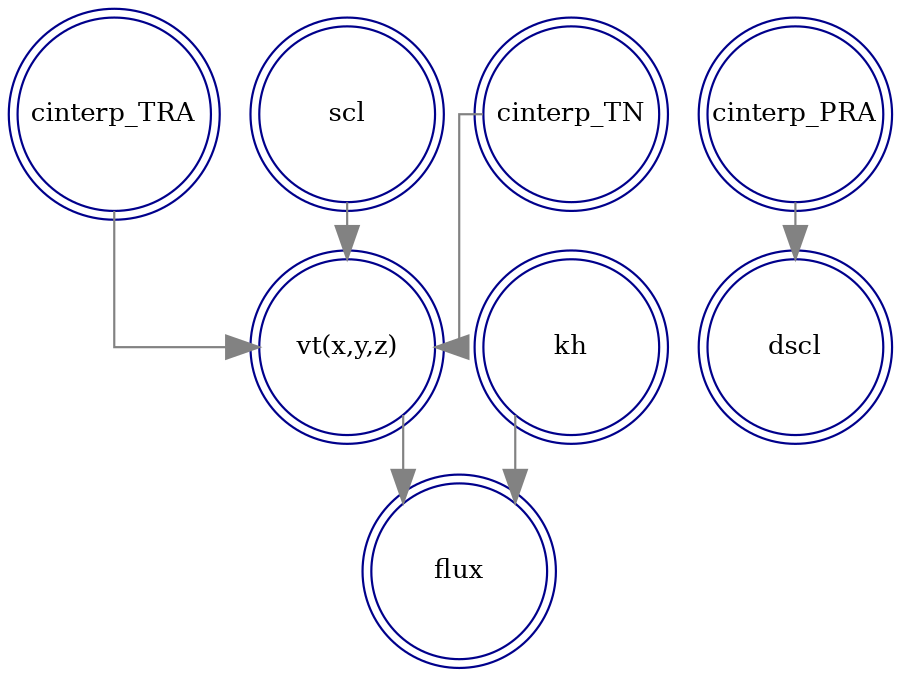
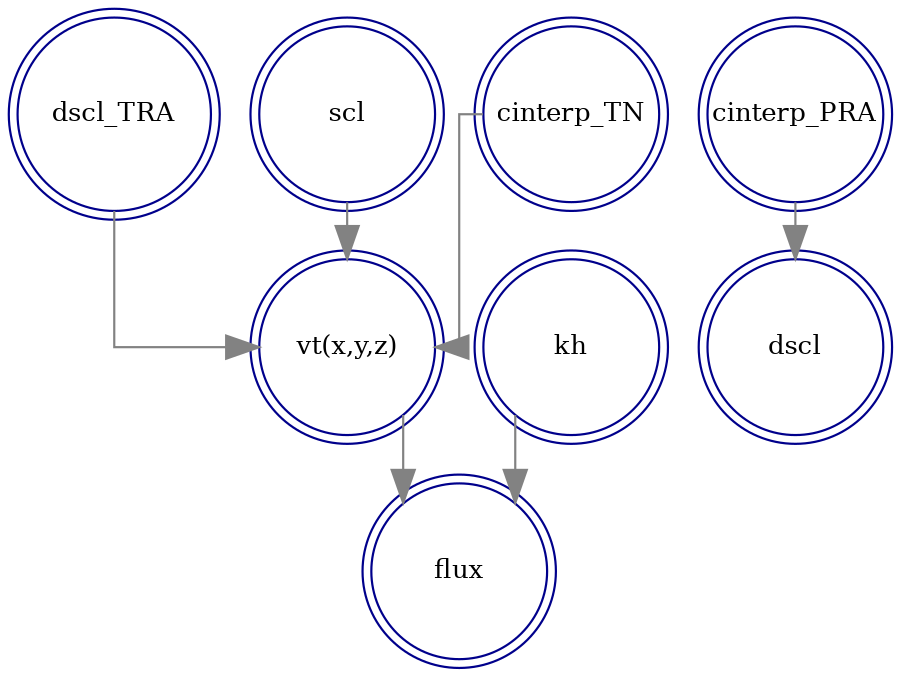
node "cinterp_TRA": label "cinterp_TRA" -> "dscl_TRA"
